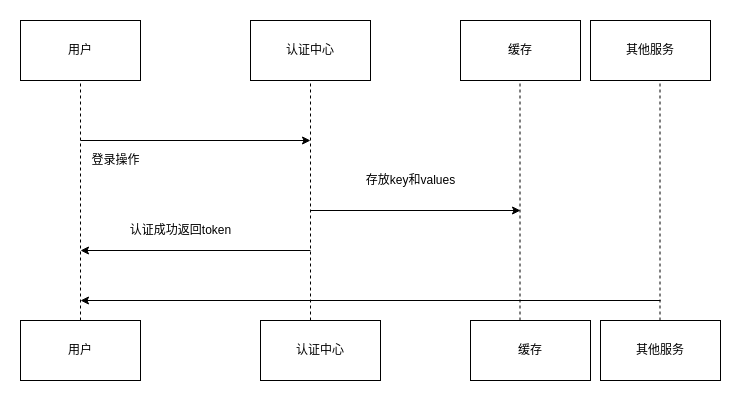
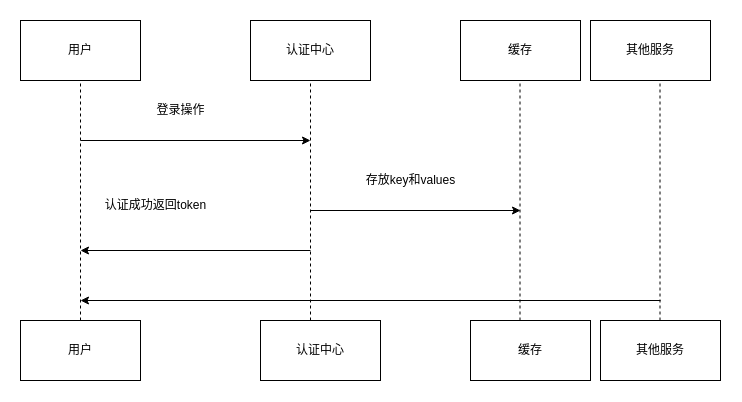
node "登录操作": moved (116, 161) -> (181, 111)
node "认证成功返回token": moved (181, 231) -> (156, 206)
